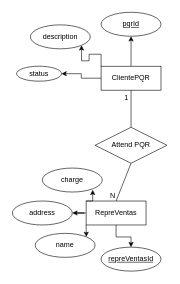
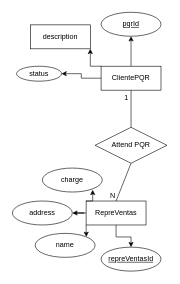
node "description": shape ellipse -> rectangle
